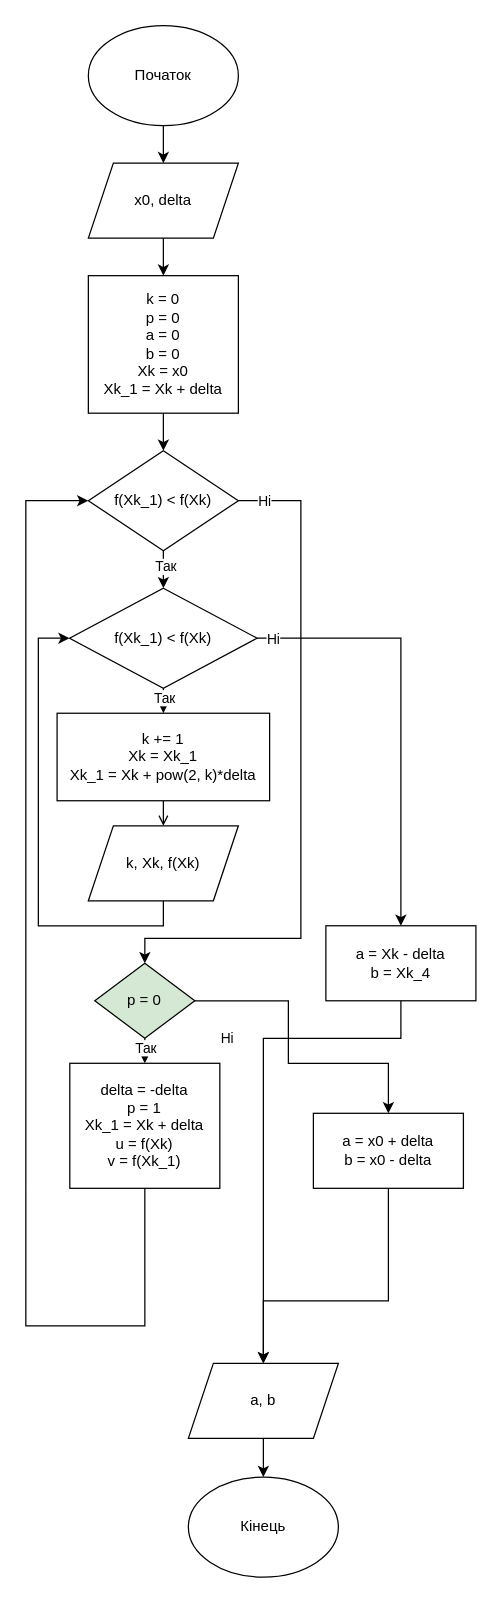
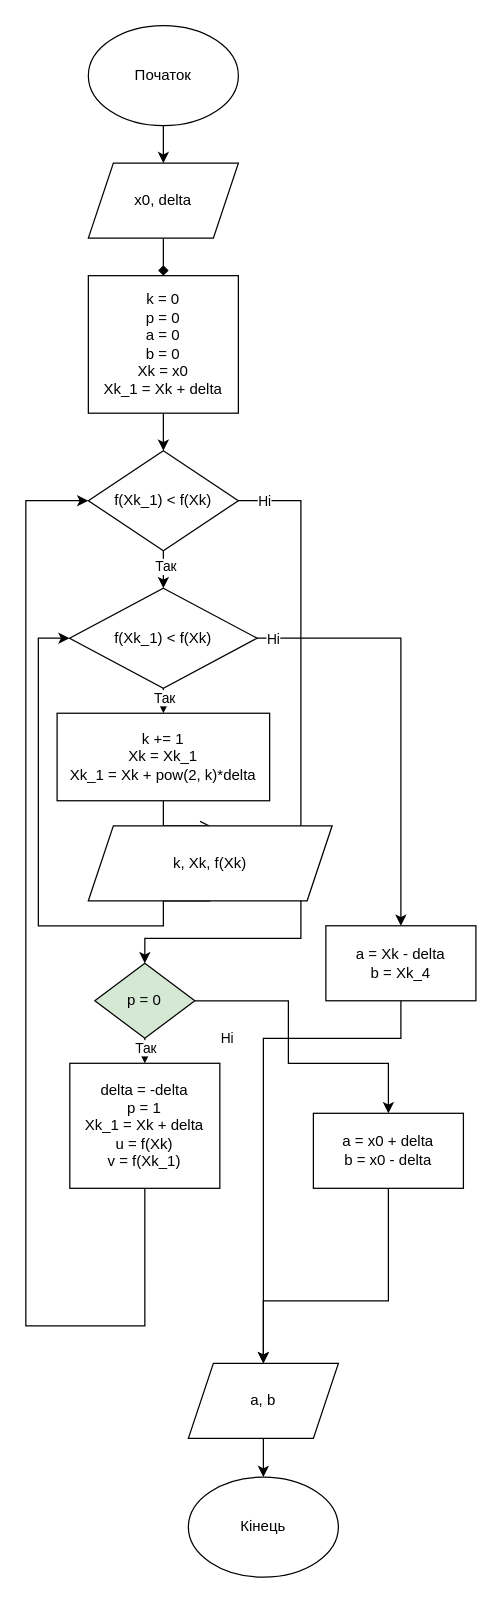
edge "x0, delta" -> "k = 0 p = 0 a = 0 b = 0 Xk = x0 Xk_1 = Xk + delta": arrowhead classic -> diamond
node "k, Xk, f(Xk)": size 150x75 -> 244x75
